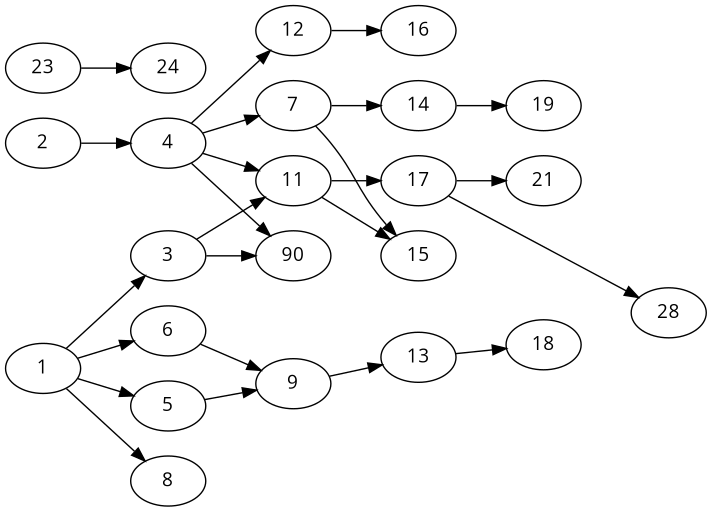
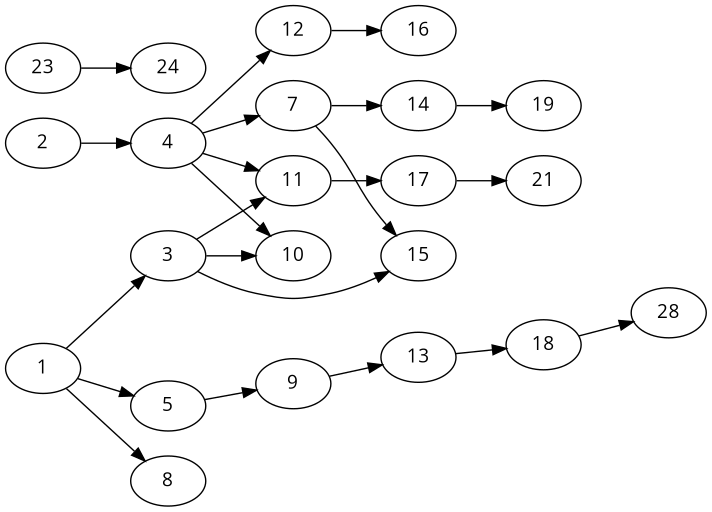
edge "11" -> "15": now "3" -> "15"
edge "17" -> "28": now "18" -> "28"
node "90": label "90" -> "10"
node "6": removed
